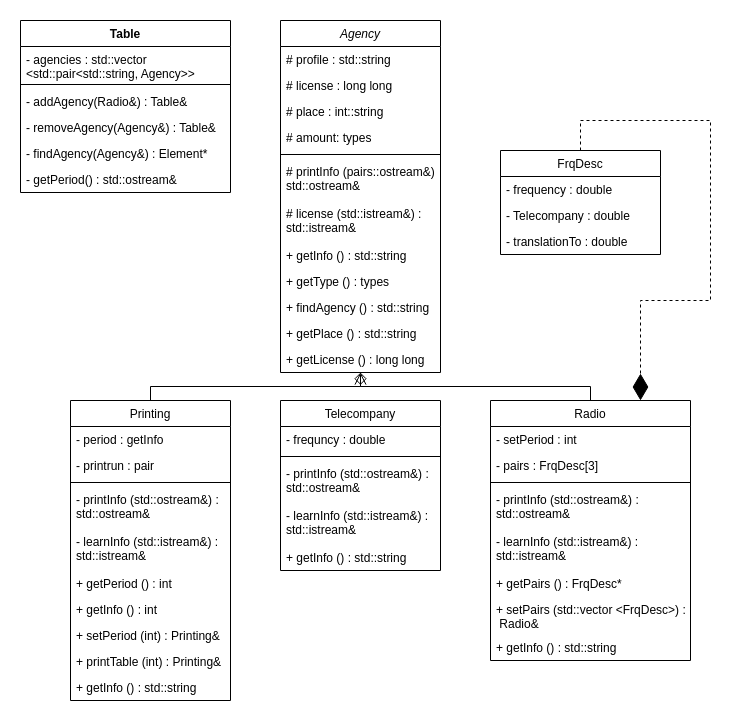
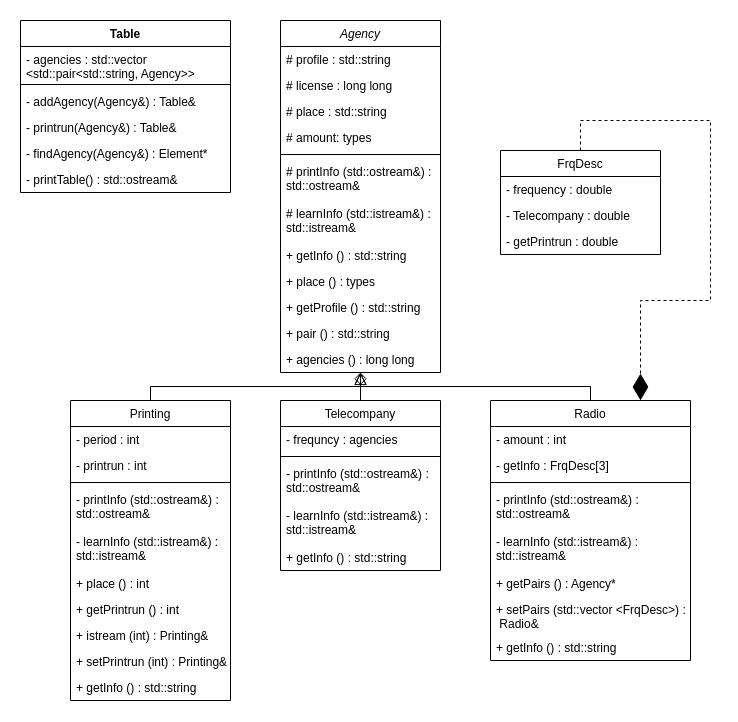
node "- addAgency(Radio&) : Table&": label "- addAgency(Radio&) : Table&" -> "- addAgency(Agency&) : Table&"
node "# place : int::string": label "# place : int::string" -> "# place : std::string"
node "- removeAgency(Agency&) : Table&": label "- removeAgency(Agency&) : Table&" -> "- printrun(Agency&) : Table&"
node "# printInfo (pairs::ostream&) : std::ostream&": label "# printInfo (pairs::ostream&) : std::ostream&" -> "# printInfo (std::ostream&) : std::ostream&"
node "- getPeriod() : std::ostream&": label "- getPeriod() : std::ostream&" -> "- printTable() : std::ostream&"
node "# license (std::istream&) : std::istream&": label "# license (std::istream&) : std::istream&" -> "# learnInfo (std::istream&) : std::istream&"
node "- translationTo : double": label "- translationTo : double" -> "- getPrintrun : double"
node "+ getType () : types": label "+ getType () : types" -> "+ place () : types"
node "+ findAgency () : std::string": label "+ findAgency () : std::string" -> "+ getProfile () : std::string"
node "+ getPlace () : std::string": label "+ getPlace () : std::string" -> "+ pair () : std::string"
node "+ getLicense () : long long": label "+ getLicense () : long long" -> "+ agencies () : long long"
edge "Telecompany" -> "Agency": added
node "- period : getInfo": label "- period : getInfo" -> "- period : int"
node "- frequncy : double": label "- frequncy : double" -> "- frequncy : agencies"
node "- setPeriod : int": label "- setPeriod : int" -> "- amount : int"
node "- printrun : pair": label "- printrun : pair" -> "- printrun : int"
node "- pairs : FrqDesc[3]": label "- pairs : FrqDesc[3]" -> "- getInfo : FrqDesc[3]"
node "+ getPeriod () : int": label "+ getPeriod () : int" -> "+ place () : int"
node "+ getPairs () : FrqDesc*": label "+ getPairs () : FrqDesc*" -> "+ getPairs () : Agency*"
node "+ getInfo () : int": label "+ getInfo () : int" -> "+ getPrintrun () : int"
node "+ setPeriod (int) : Printing&": label "+ setPeriod (int) : Printing&" -> "+ istream (int) : Printing&"
node "+ printTable (int) : Printing&": label "+ printTable (int) : Printing&" -> "+ setPrintrun (int) : Printing&"
